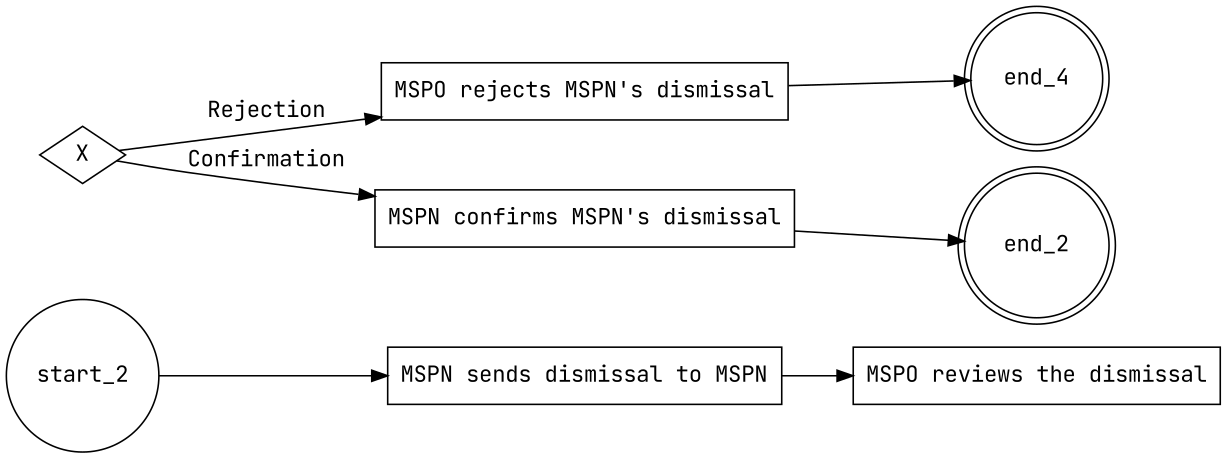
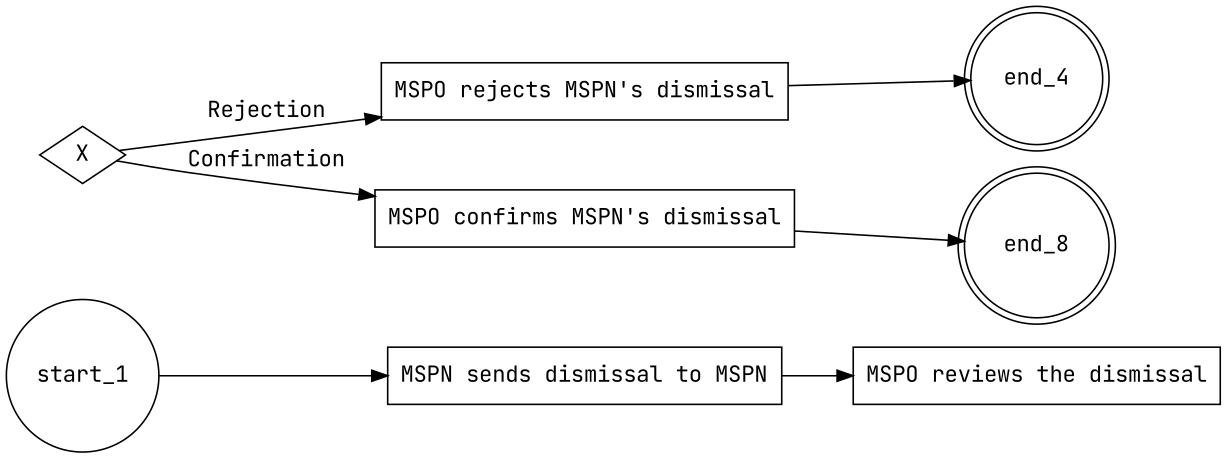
node "MSPN confirms MSPN's dismissal": label "MSPN confirms MSPN's dismissal" -> "MSPO confirms MSPN's dismissal"
node "end_2": label "end_2" -> "end_8"
node "start_2": label "start_2" -> "start_1"
